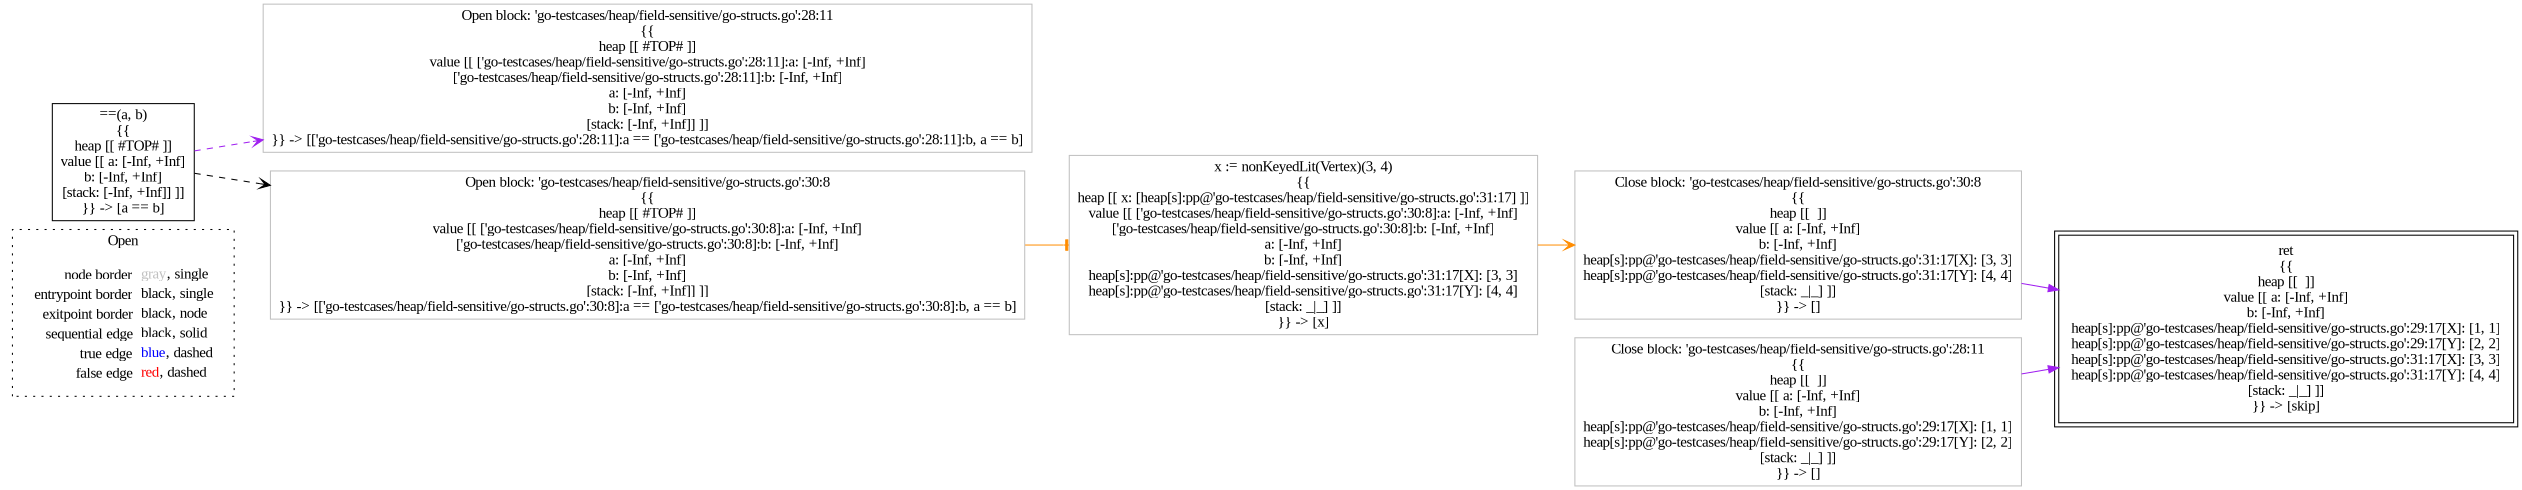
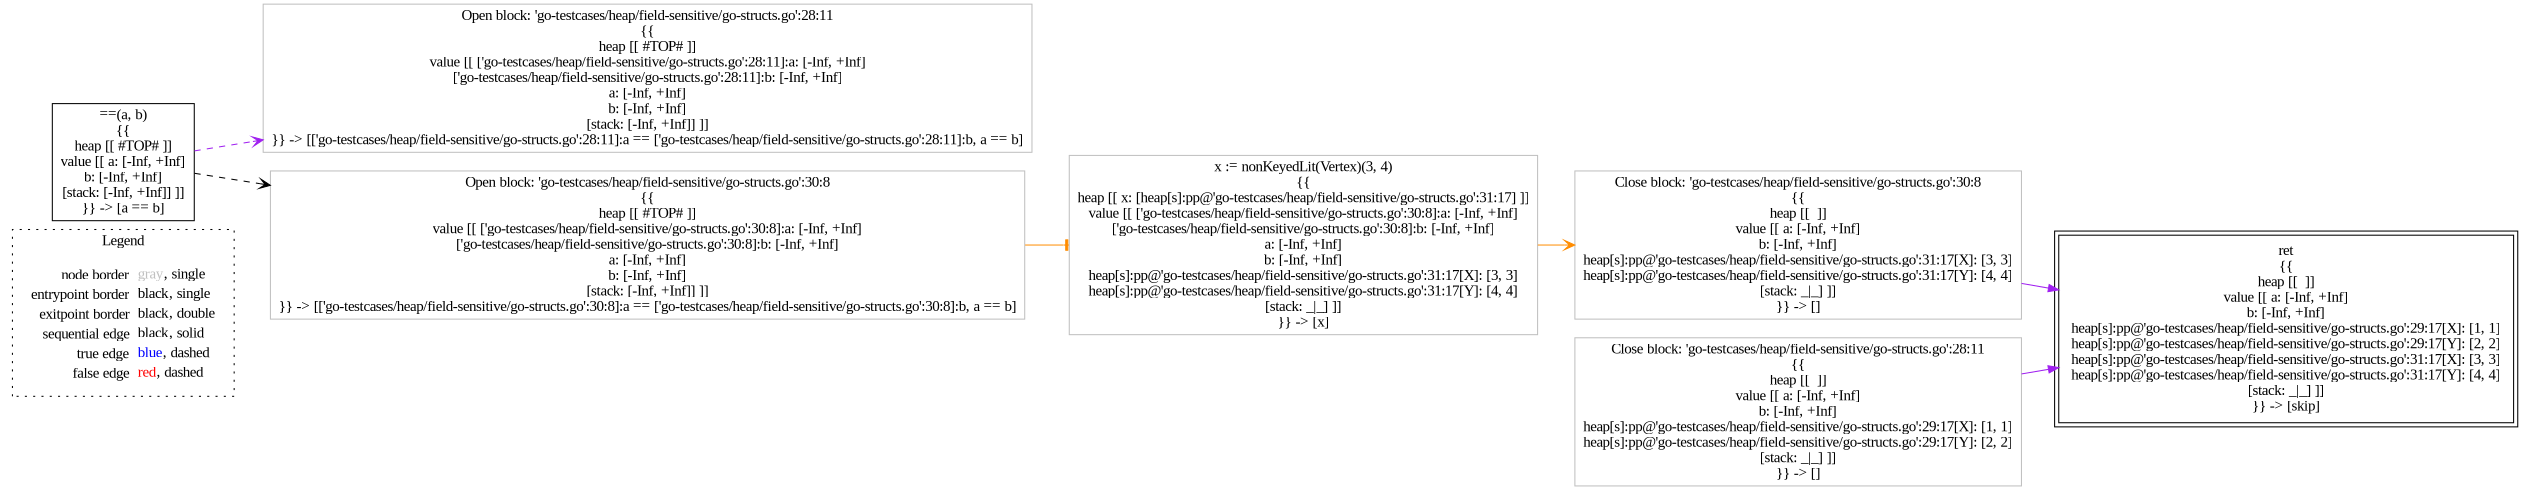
cluster "Open": label "Open" -> "Legend"
node "node border": text ", node" -> ", double"
